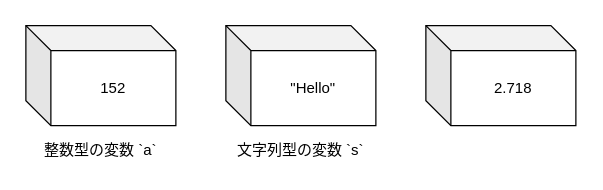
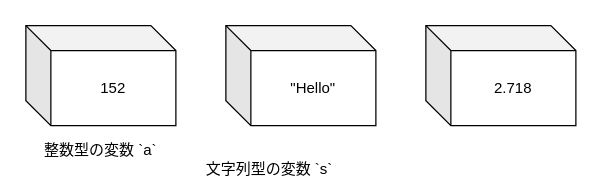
node "文字列型の変数 `s`": moved (301, 151) -> (269, 169)
